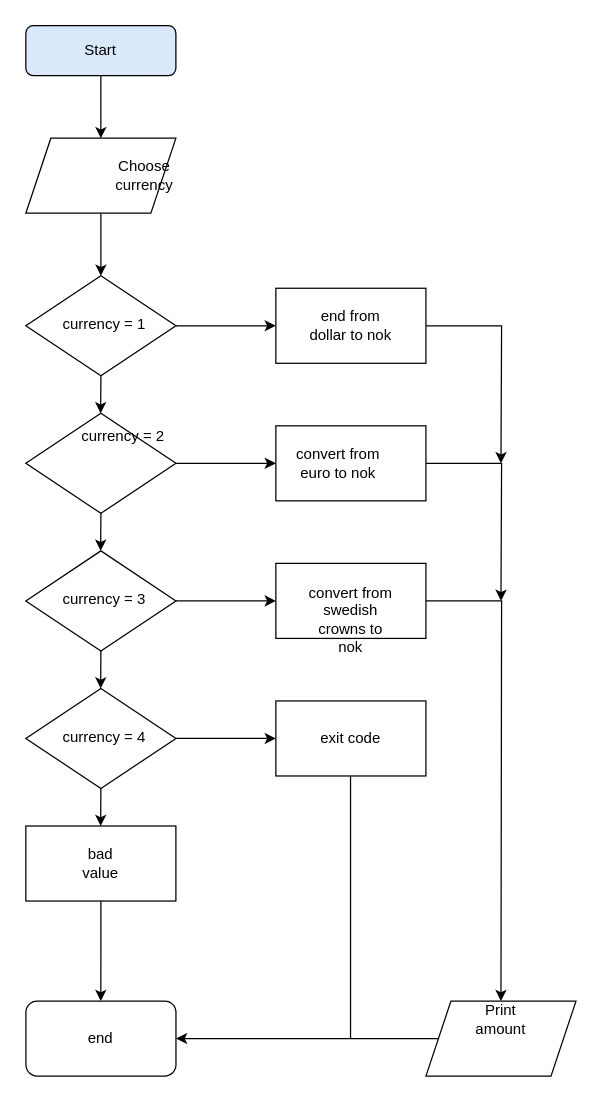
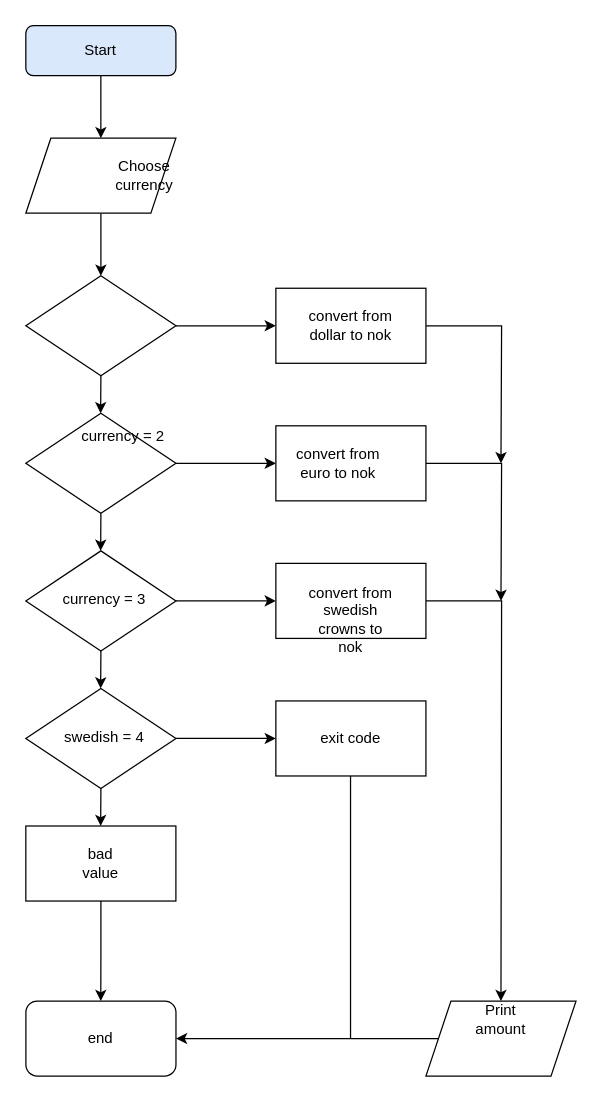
node "currency = 1": removed
node "end from dollar to nok": label "end from dollar to nok" -> "convert from dollar to nok"
node "currency = 4": label "currency = 4" -> "swedish = 4"
